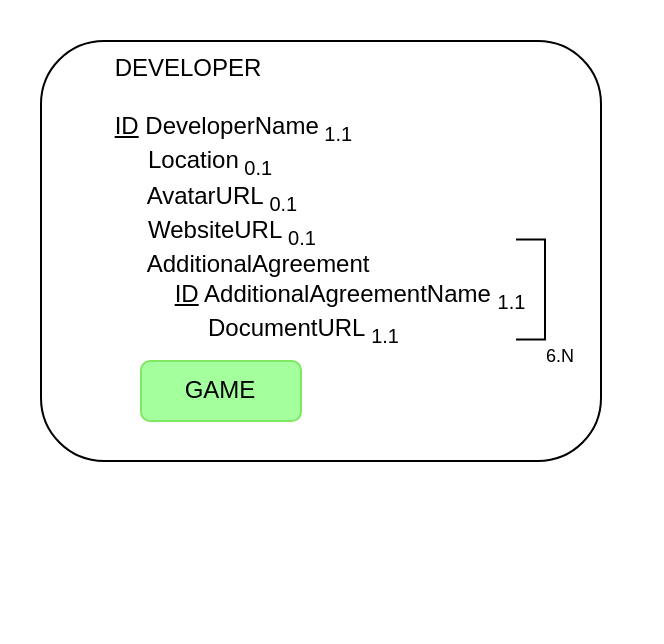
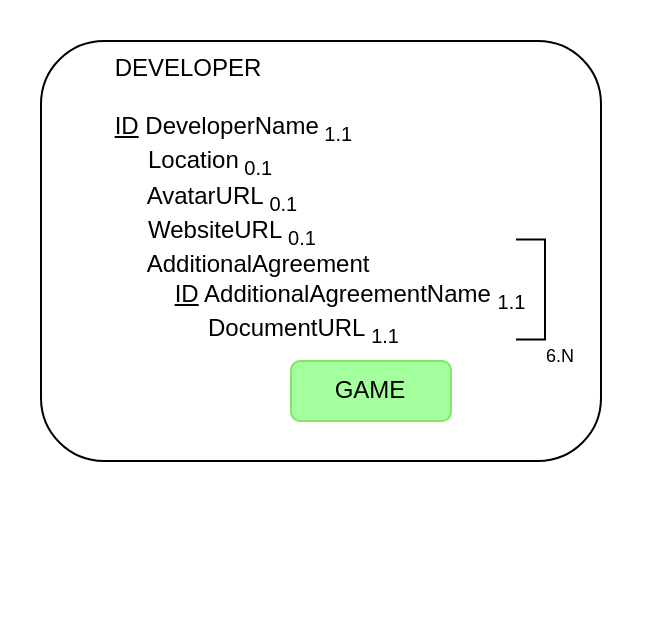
node "GAME": moved (221, 391) -> (371, 391)
